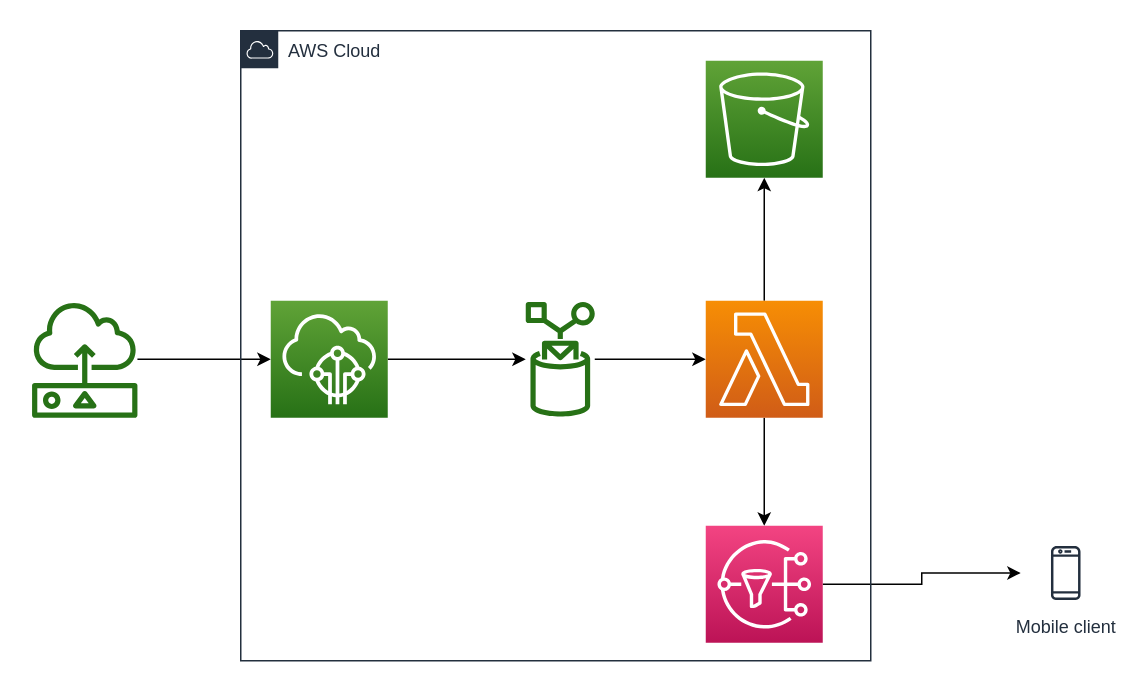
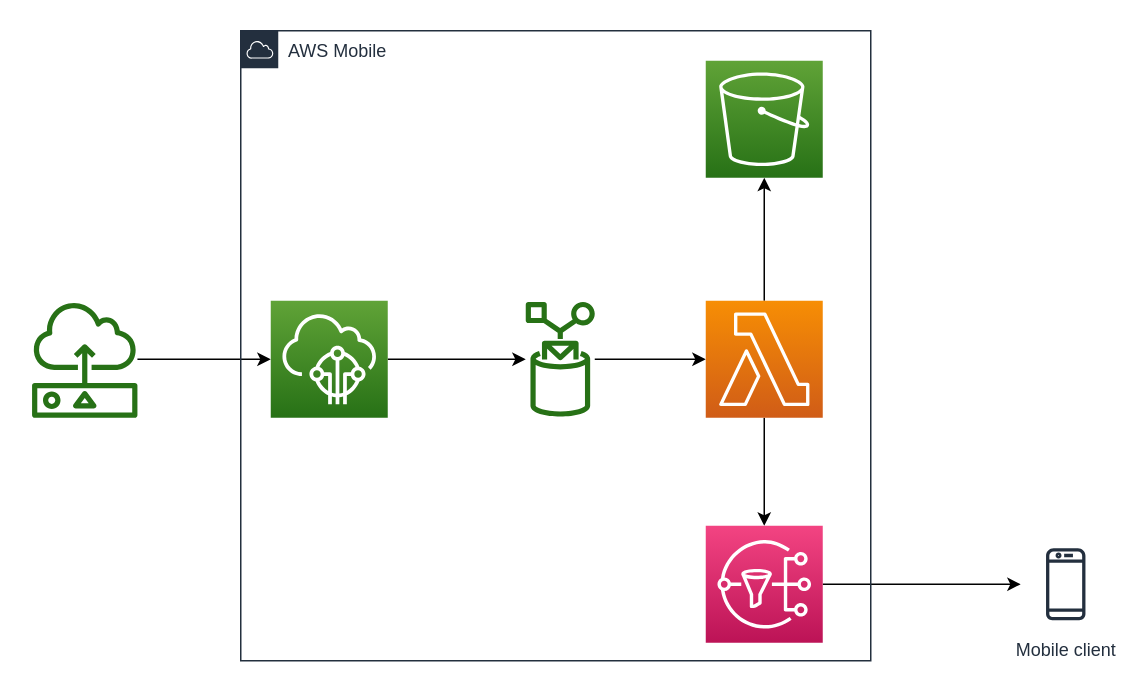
node "AWS Cloud": label "AWS Cloud" -> "AWS Mobile"
node "Mobile client": size 90x68 -> 90x90
